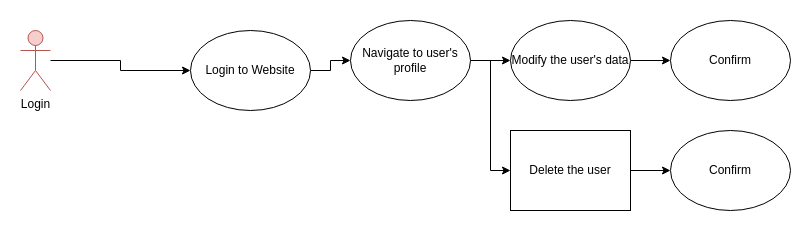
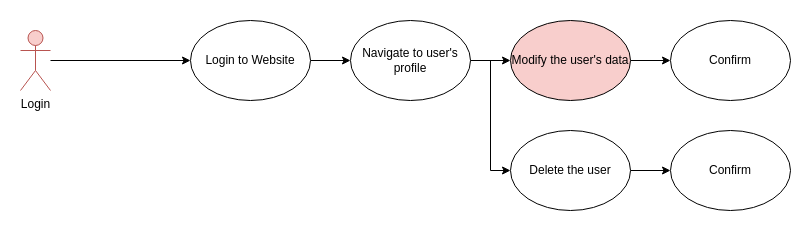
node "Modify the user's data": fillcolor #ffffff -> #f8cecc
node "Login to Website": moved (251, 71) -> (251, 61)
node "Delete the user": shape rectangle -> ellipse
